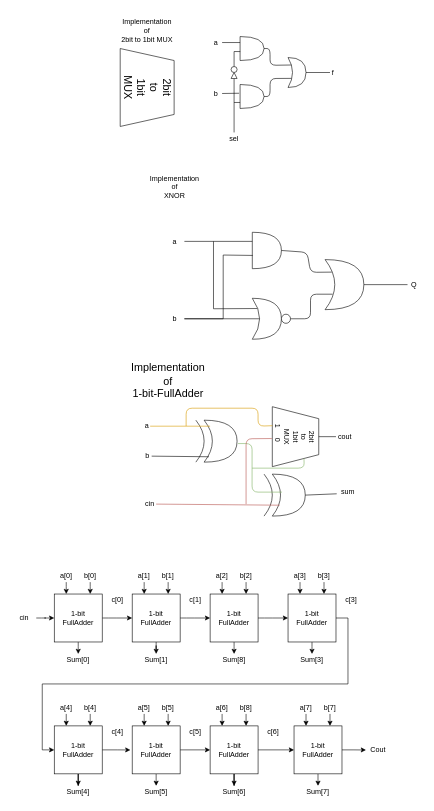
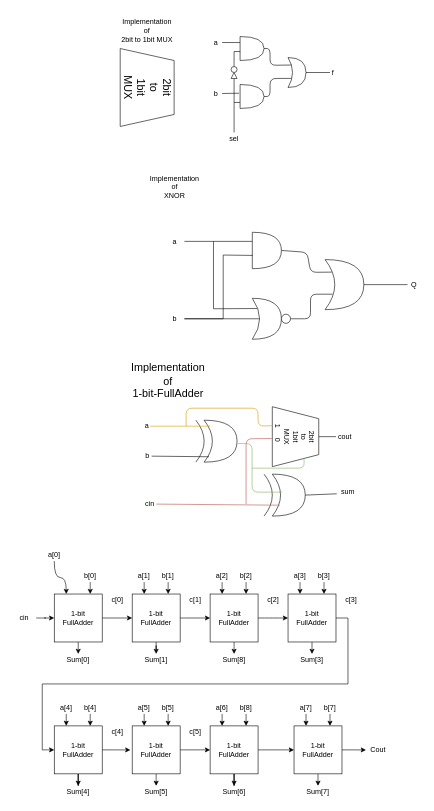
node "a[0]": moved (66, 576) -> (54, 555)
node "c[2]": added
node "c[6]": removed
